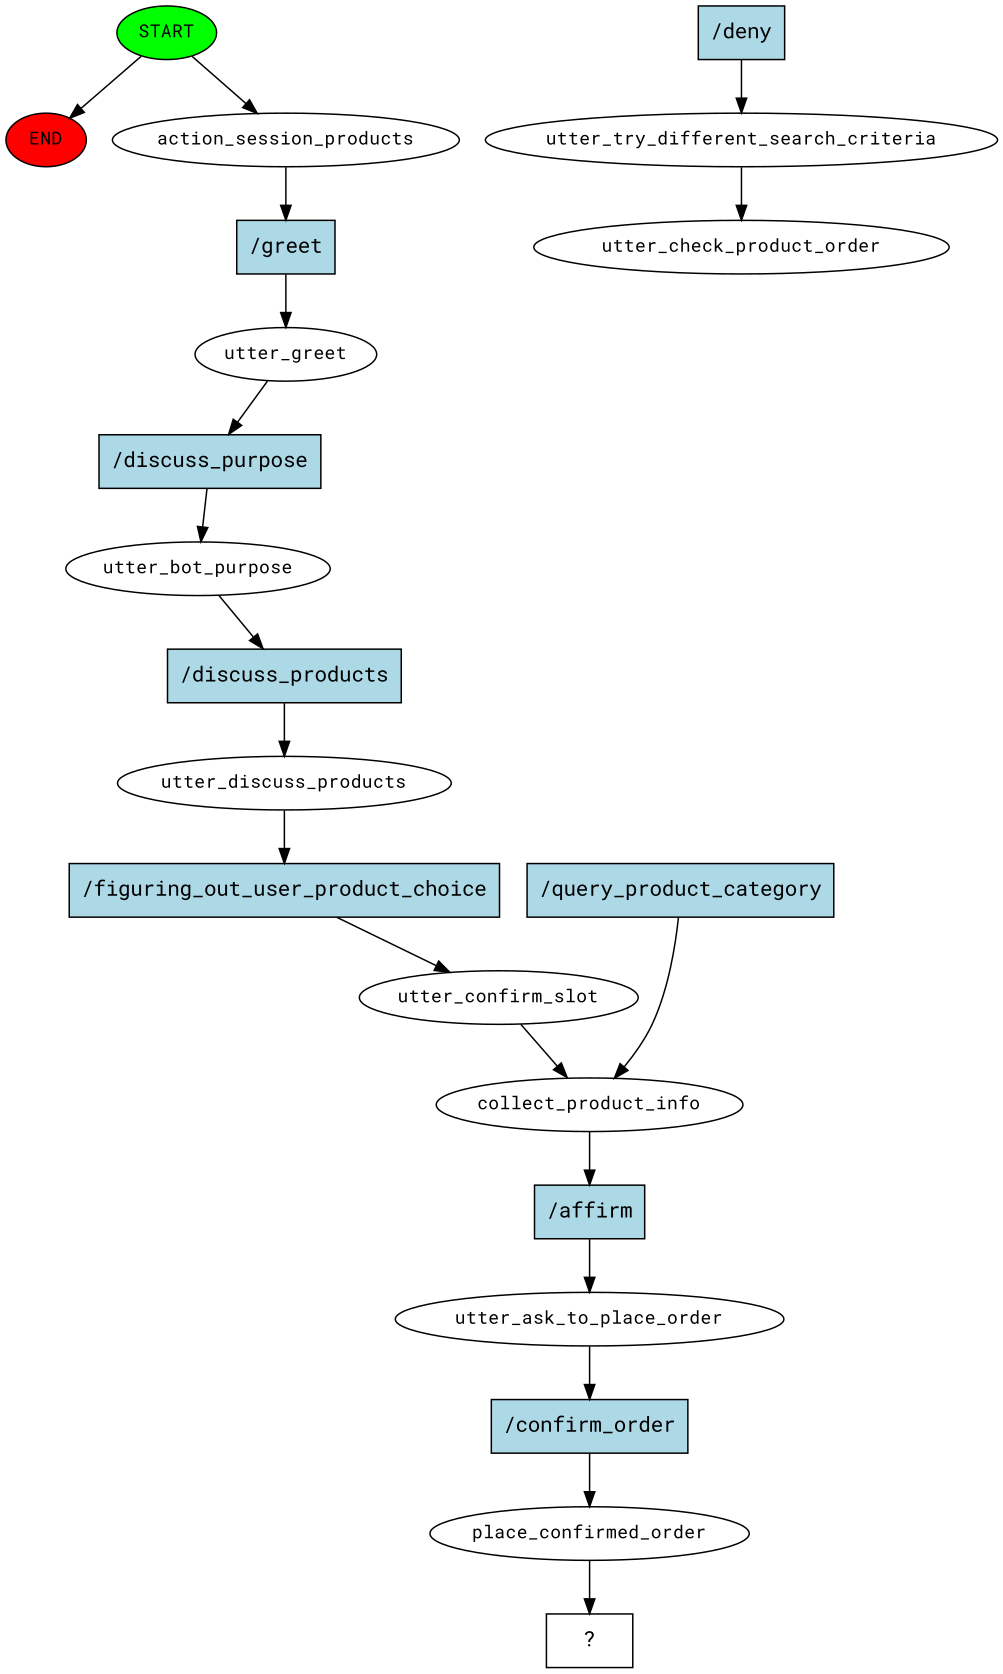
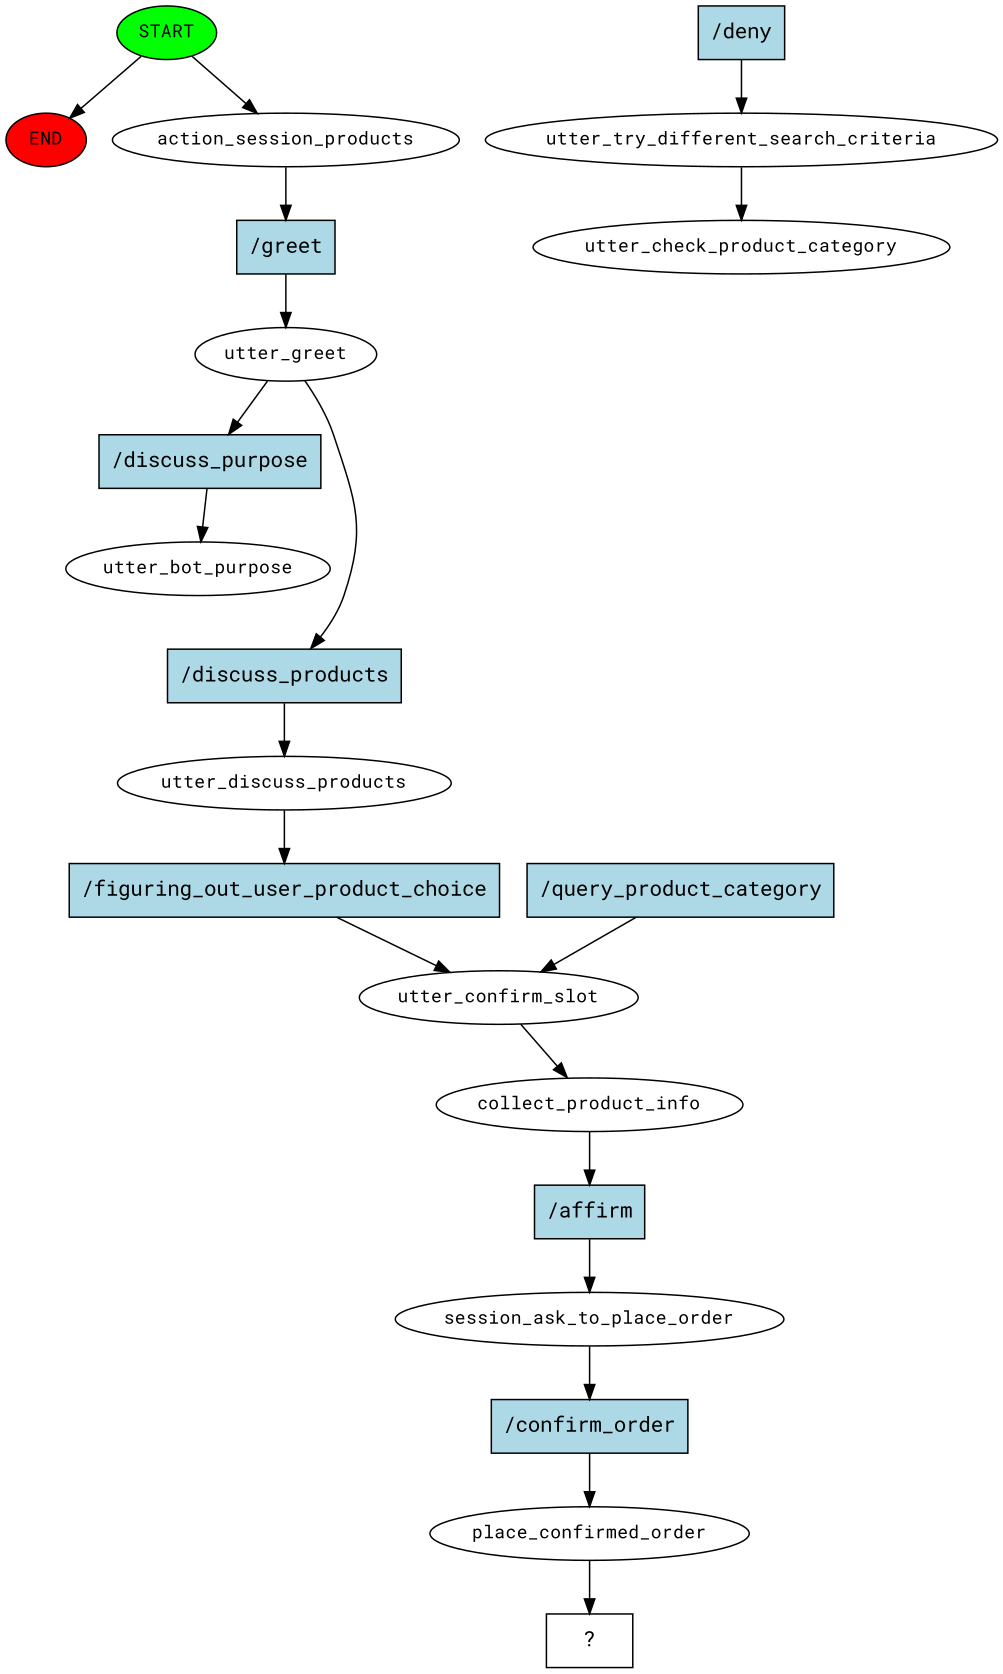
node "utter_check_product_order": label "utter_check_product_order" -> "utter_check_product_category"
edge "utter_bot_purpose" -> "/discuss_products": now "utter_greet" -> "/discuss_products"
edge "/query_product_category" -> "collect_product_info": now "/query_product_category" -> "utter_confirm_slot"
node "utter_ask_to_place_order": label "utter_ask_to_place_order" -> "session_ask_to_place_order"
